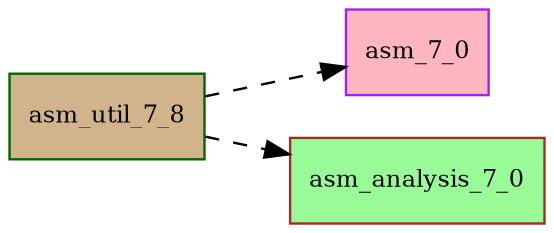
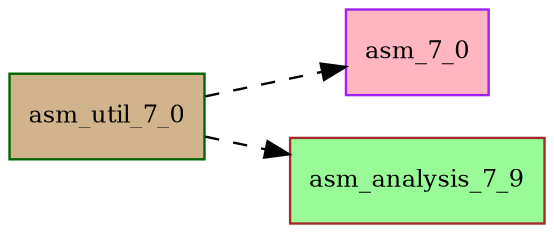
node "asm_util_7_8": label "asm_util_7_8" -> "asm_util_7_0"
node "asm_analysis_7_0": label "asm_analysis_7_0" -> "asm_analysis_7_9"
